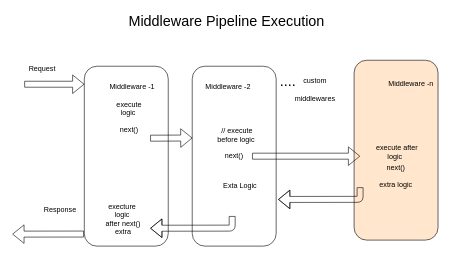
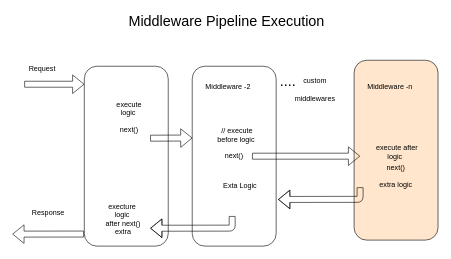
node "Middleware -n": moved (411, 84) -> (390, 87)
node "Middleware -1": removed
node "Response": moved (60, 210) -> (48, 213)
